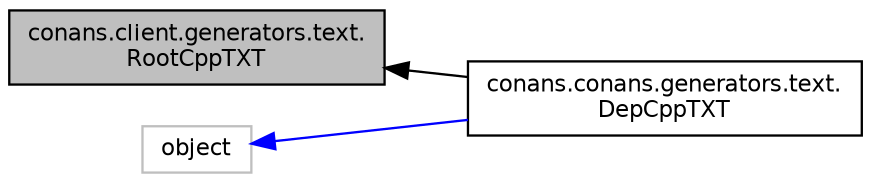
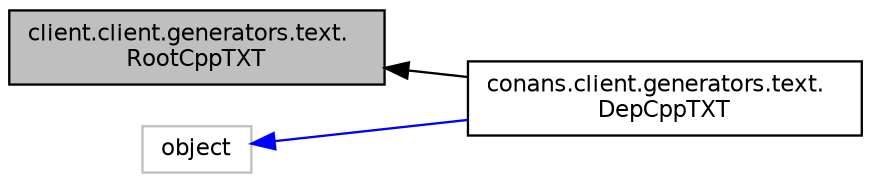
node "conans.client.generators.text. RootCppTXT": label "conans.client.generators.text. RootCppTXT" -> "client.client.generators.text. RootCppTXT"
node "conans.conans.generators.text. DepCppTXT": label "conans.conans.generators.text. DepCppTXT" -> "conans.client.generators.text. DepCppTXT"
